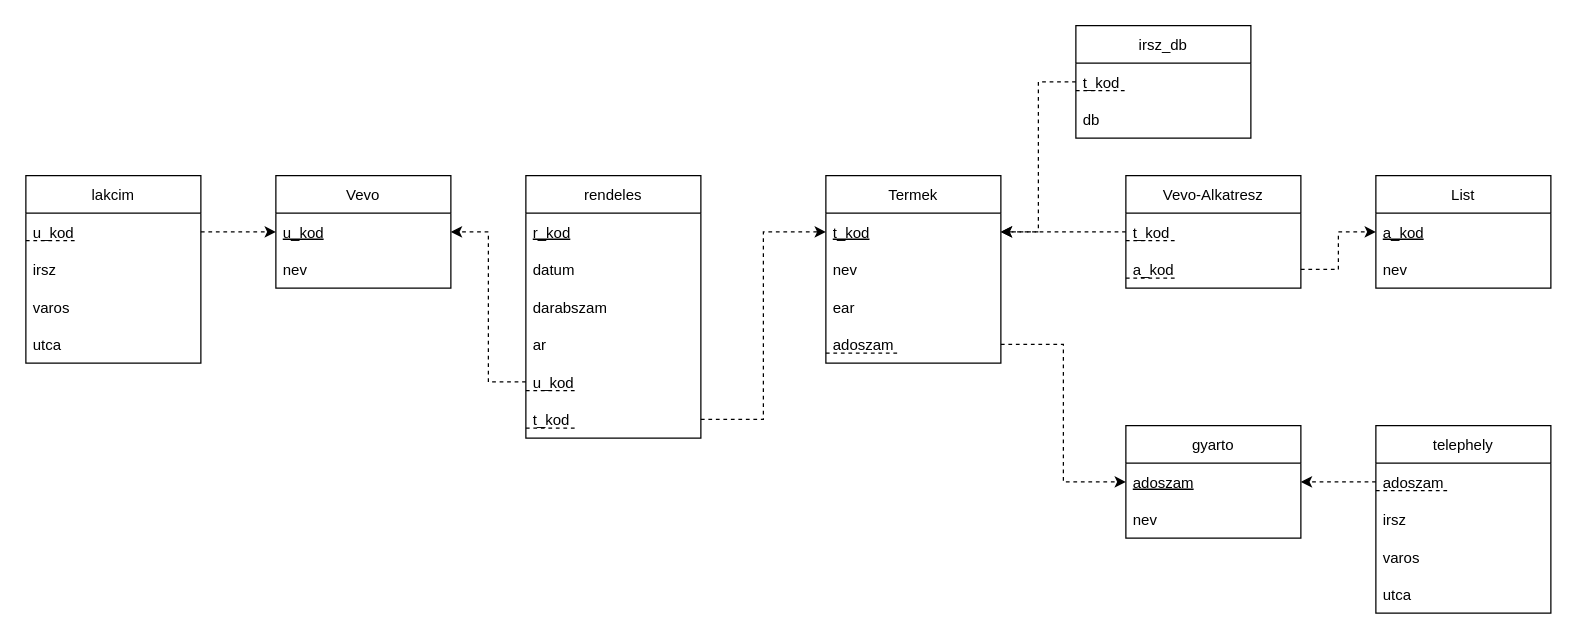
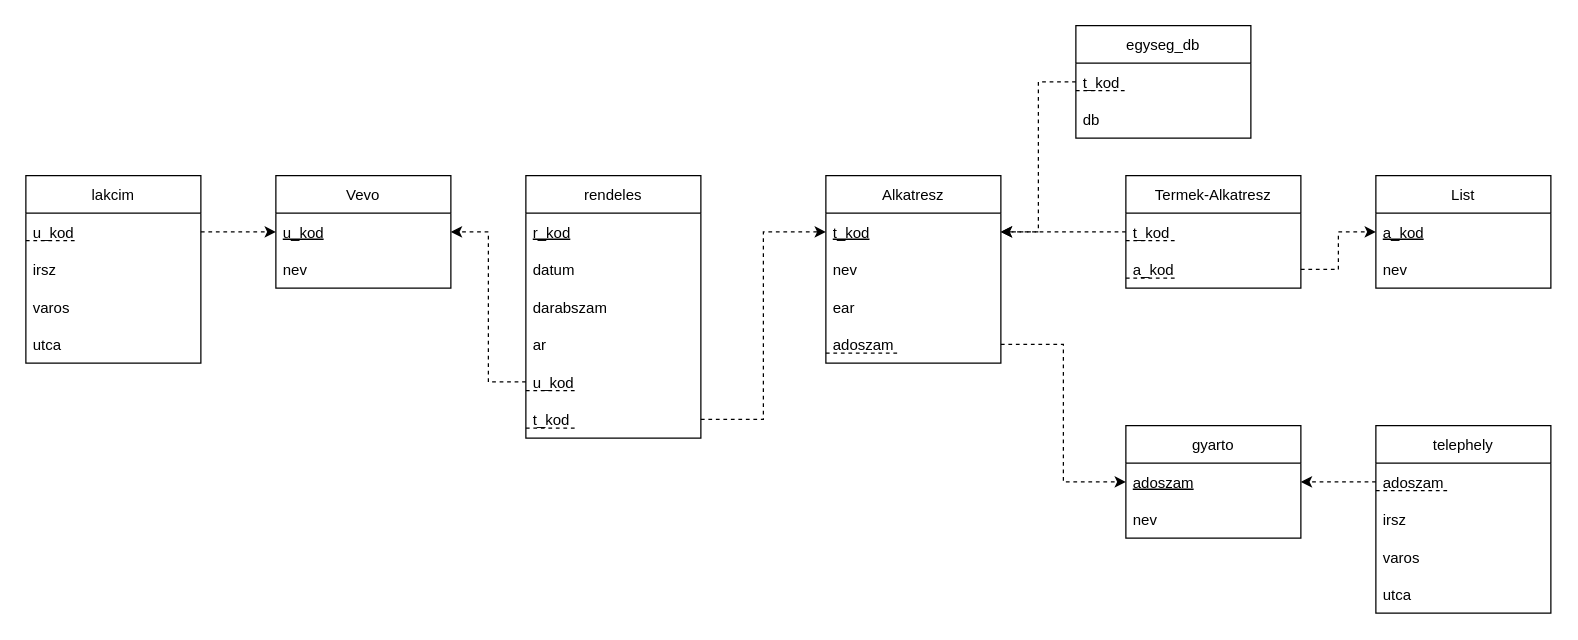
node "irsz_db": label "irsz_db" -> "egyseg_db"
node "Termek": label "Termek" -> "Alkatresz"
node "Vevo-Alkatresz": label "Vevo-Alkatresz" -> "Termek-Alkatresz"
